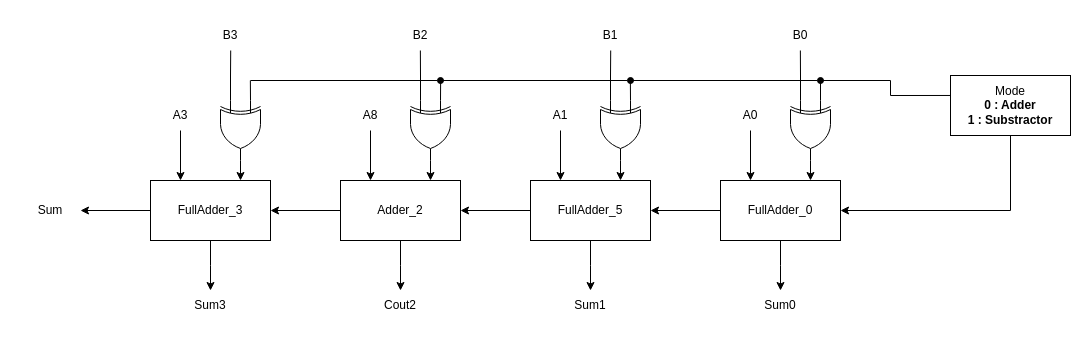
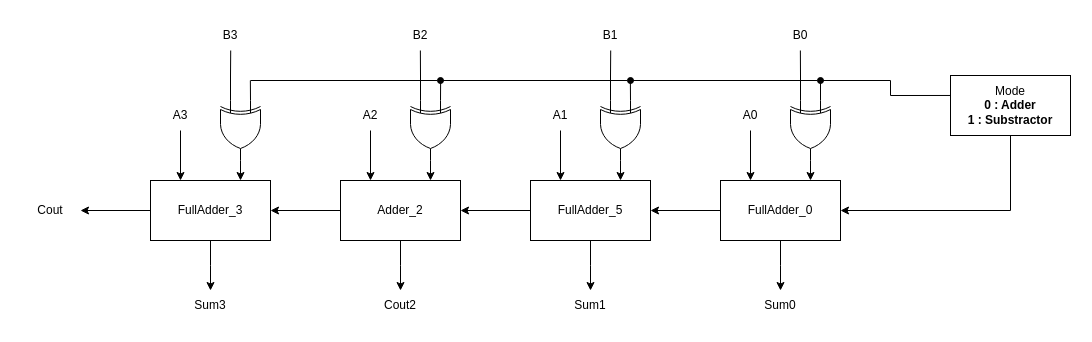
node "A8": label "A8" -> "A2"
node "Sum": label "Sum" -> "Cout"
